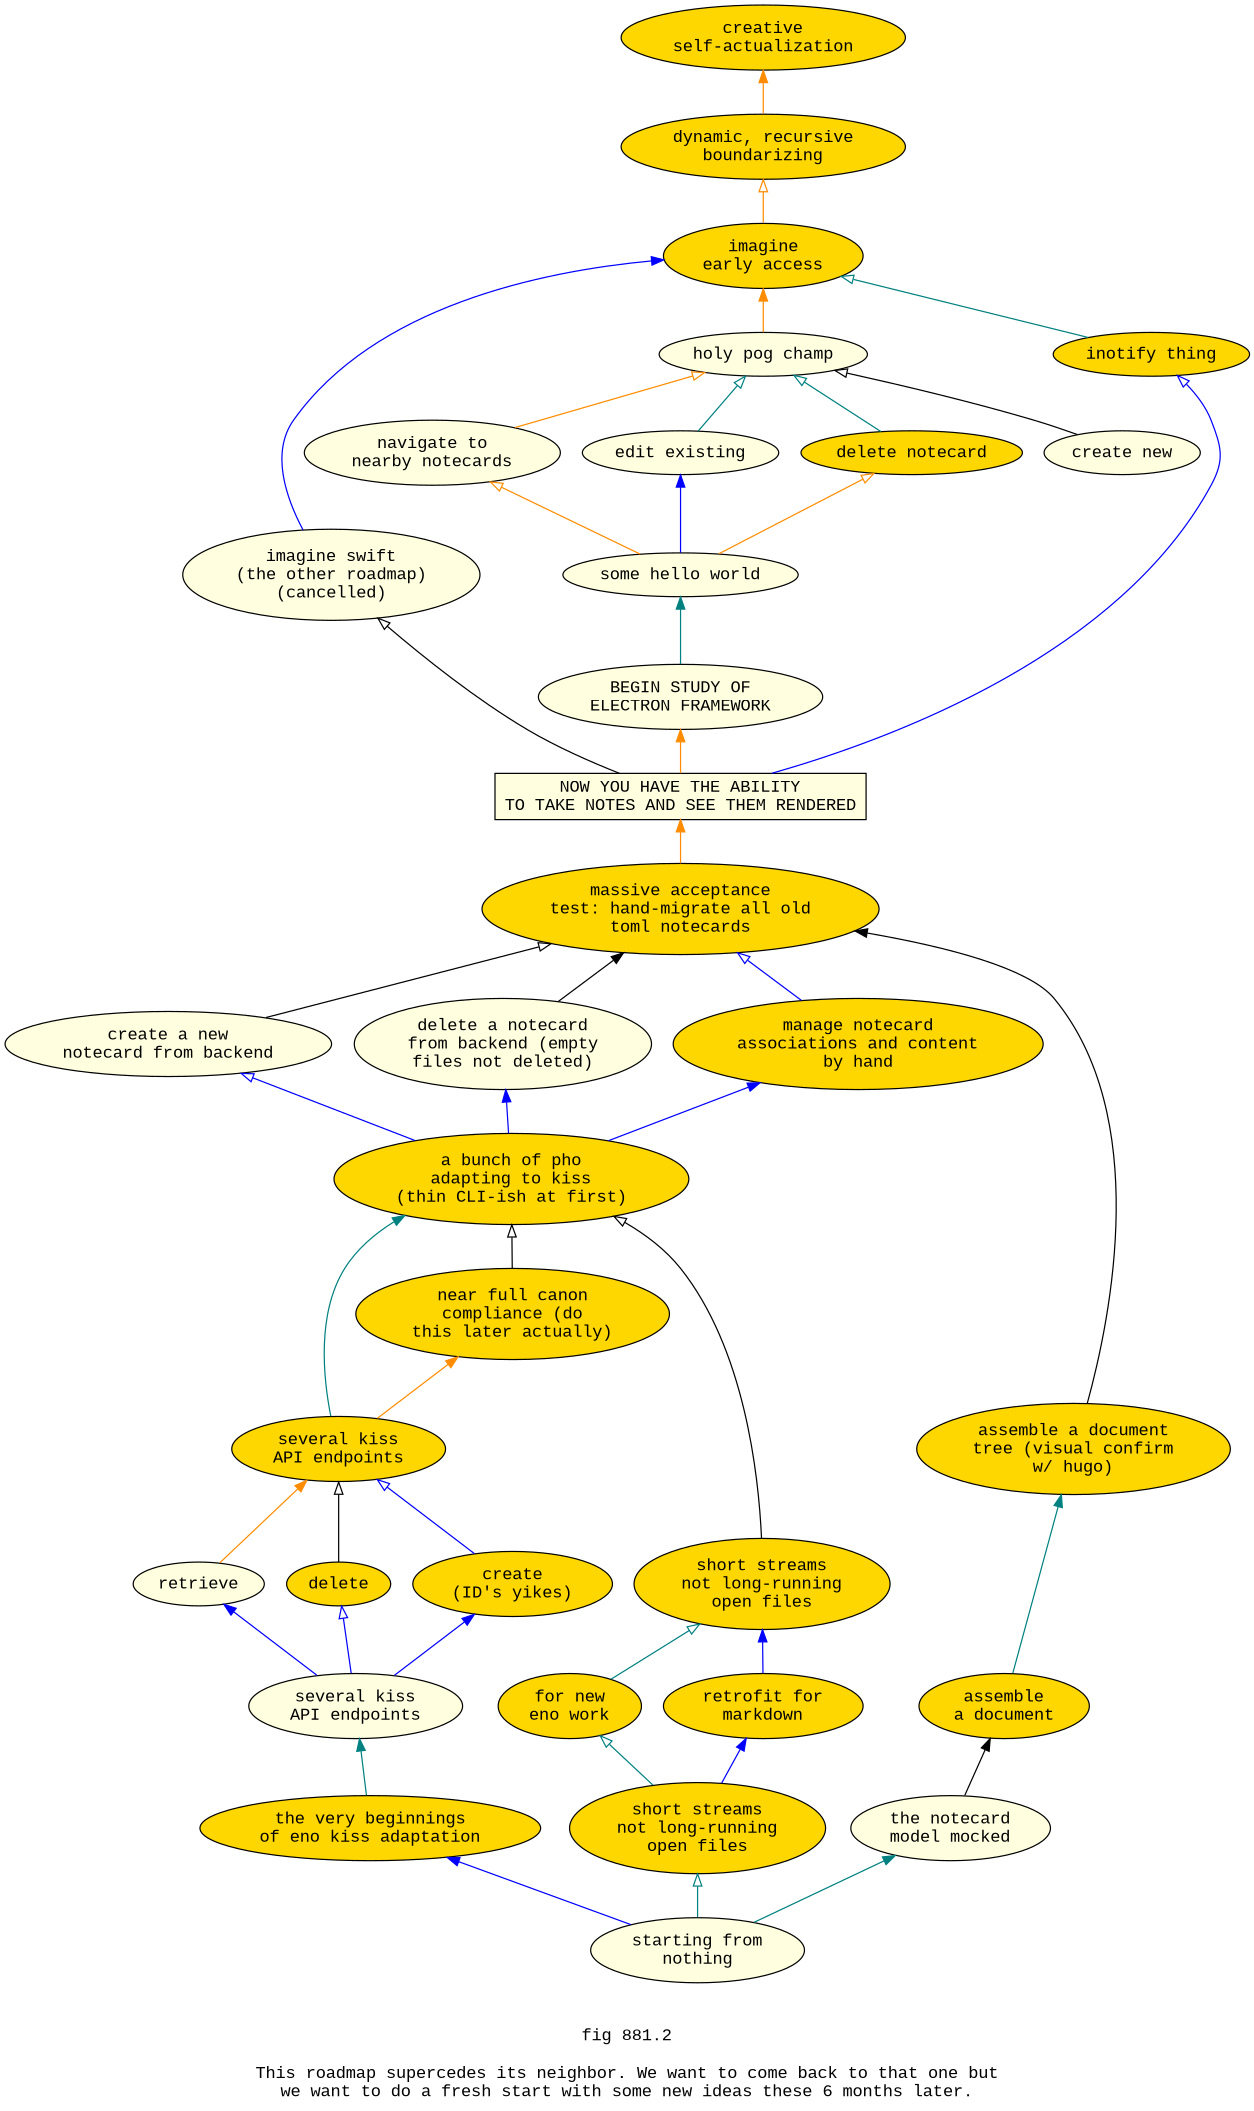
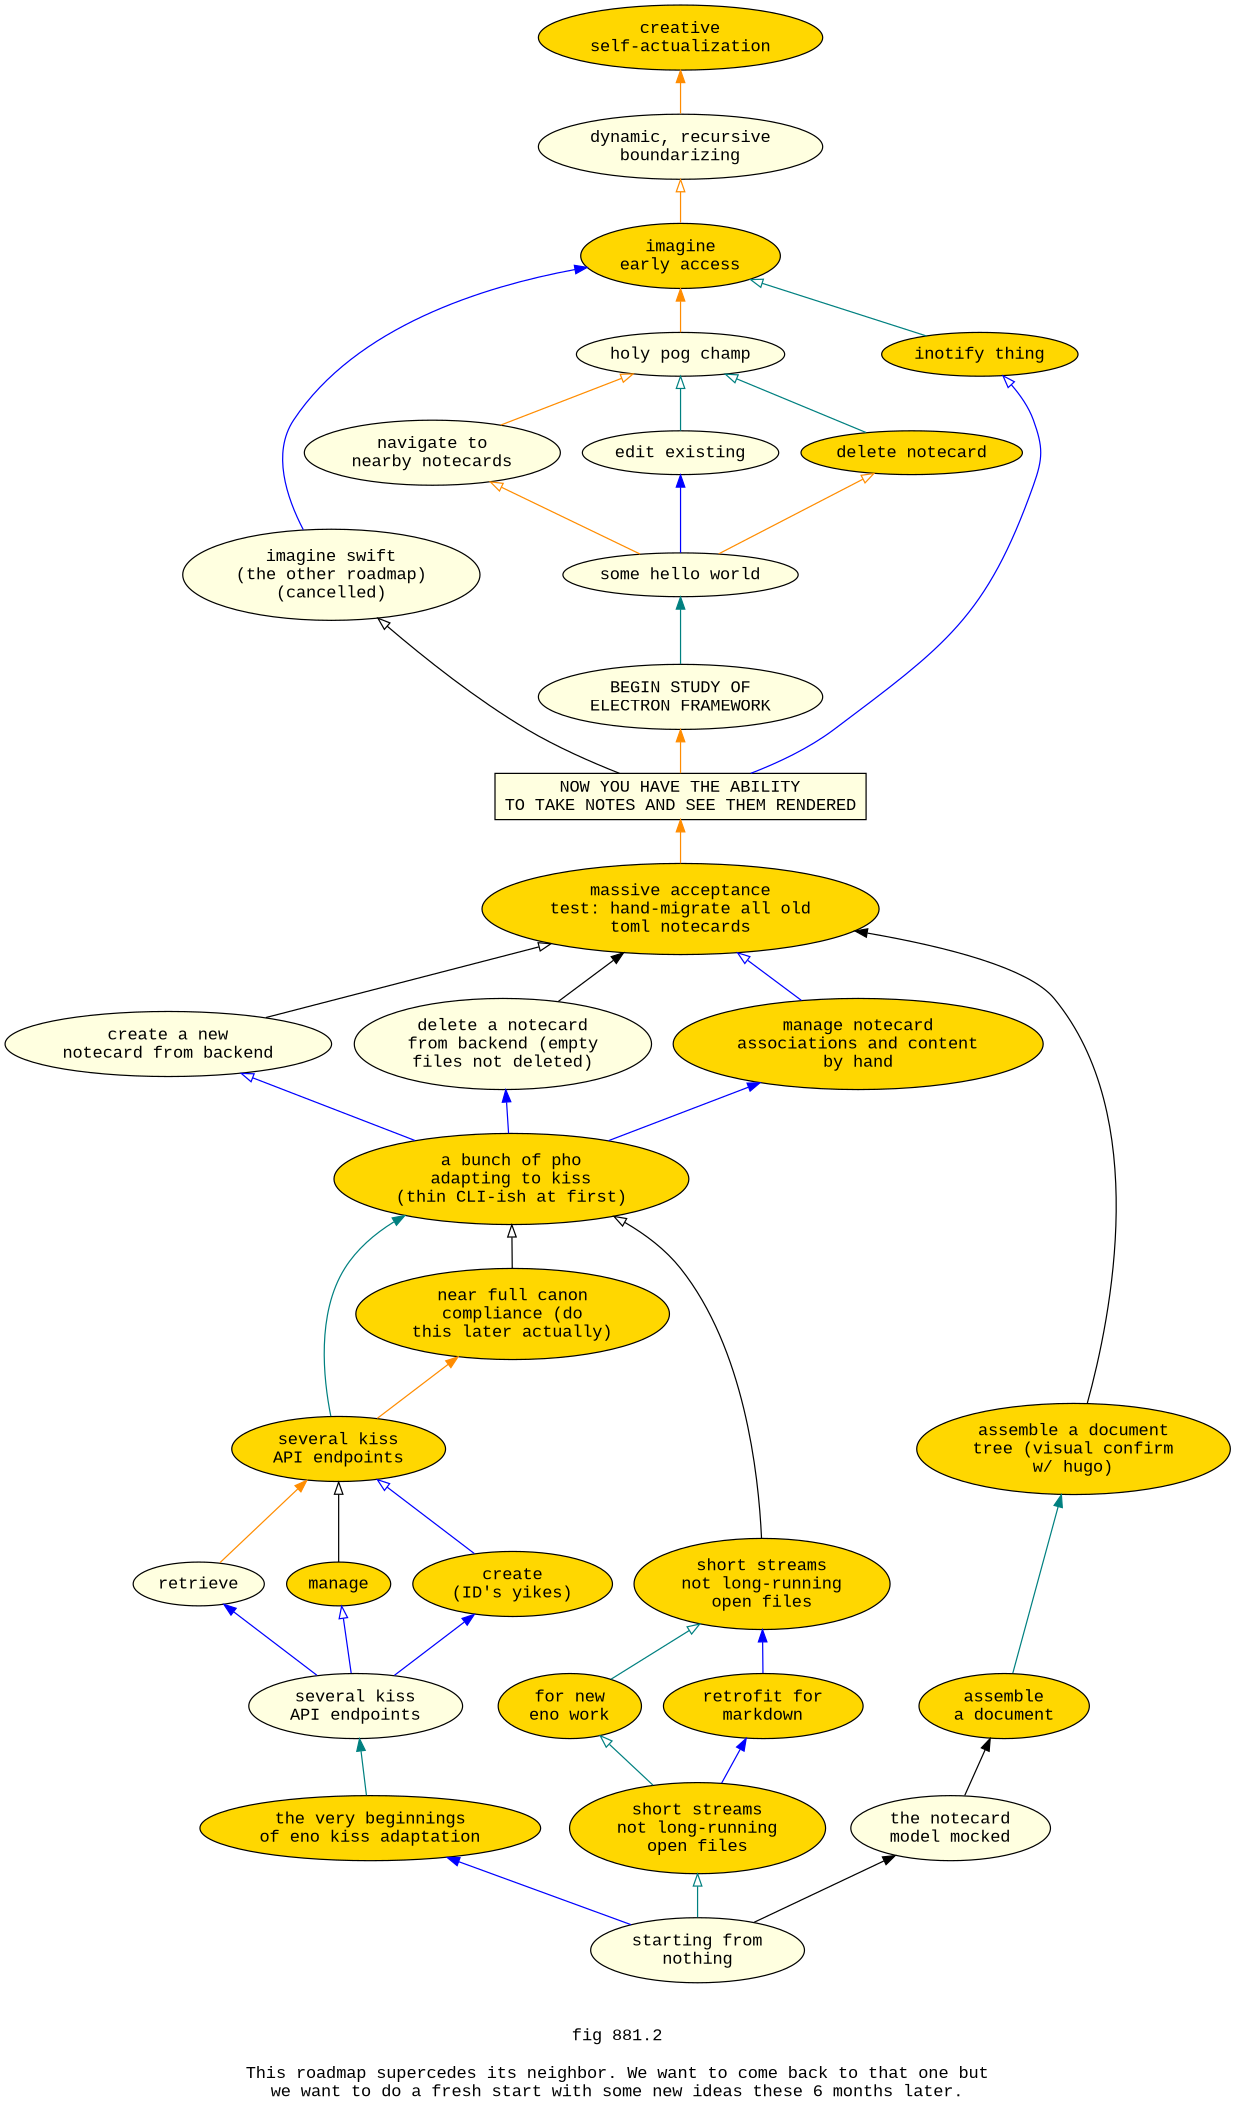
node "dynamic, recursive boundarizing": fillcolor gold -> lightyellow
node "create new": removed
node "delete": label "delete" -> "manage"
edge "starting from nothing" -> "the notecard model mocked": color teal -> black
